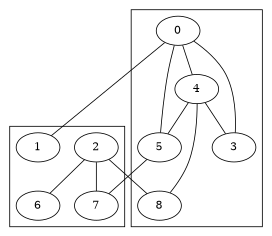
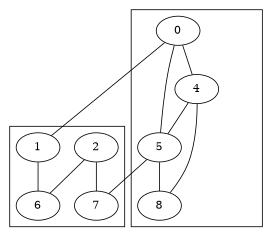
node "3": removed
edge "2" -- "8": now "5" -- "8"
edge "1" -- "6": added
